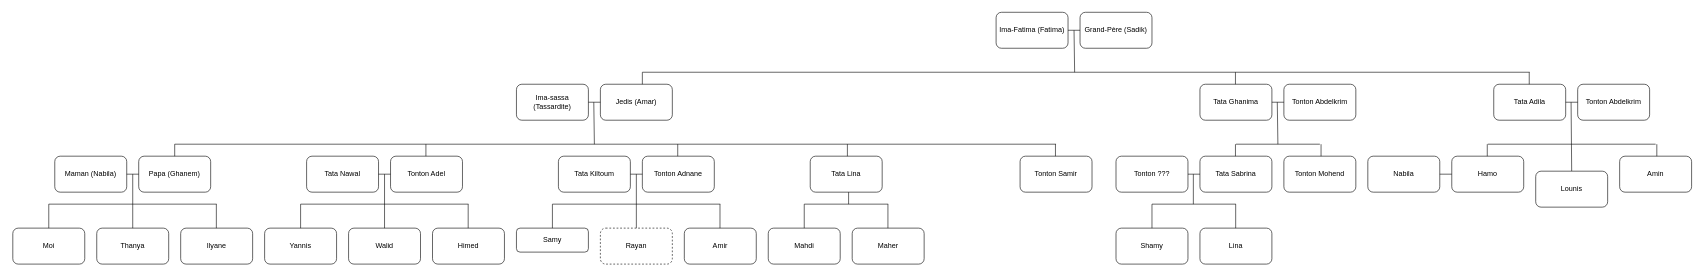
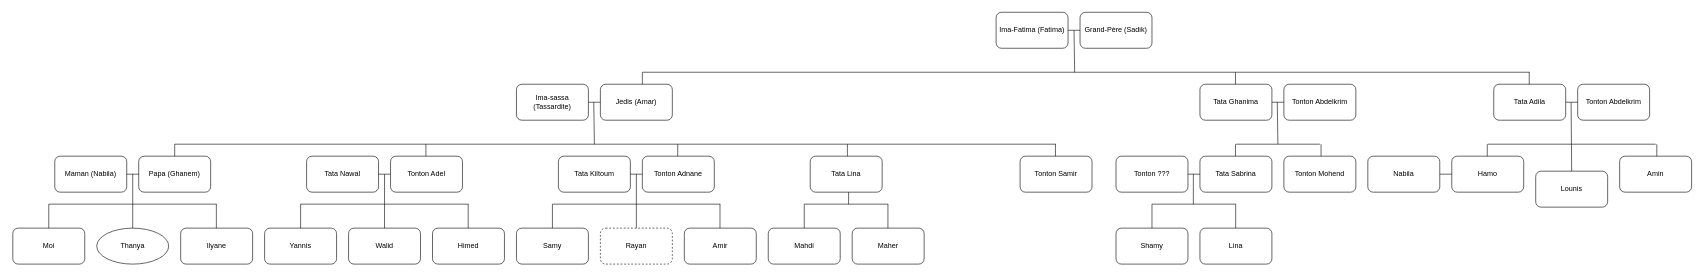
node "Samy": size 72x24 -> 72x36
node "Thanya": shape rounded rectangle -> ellipse
